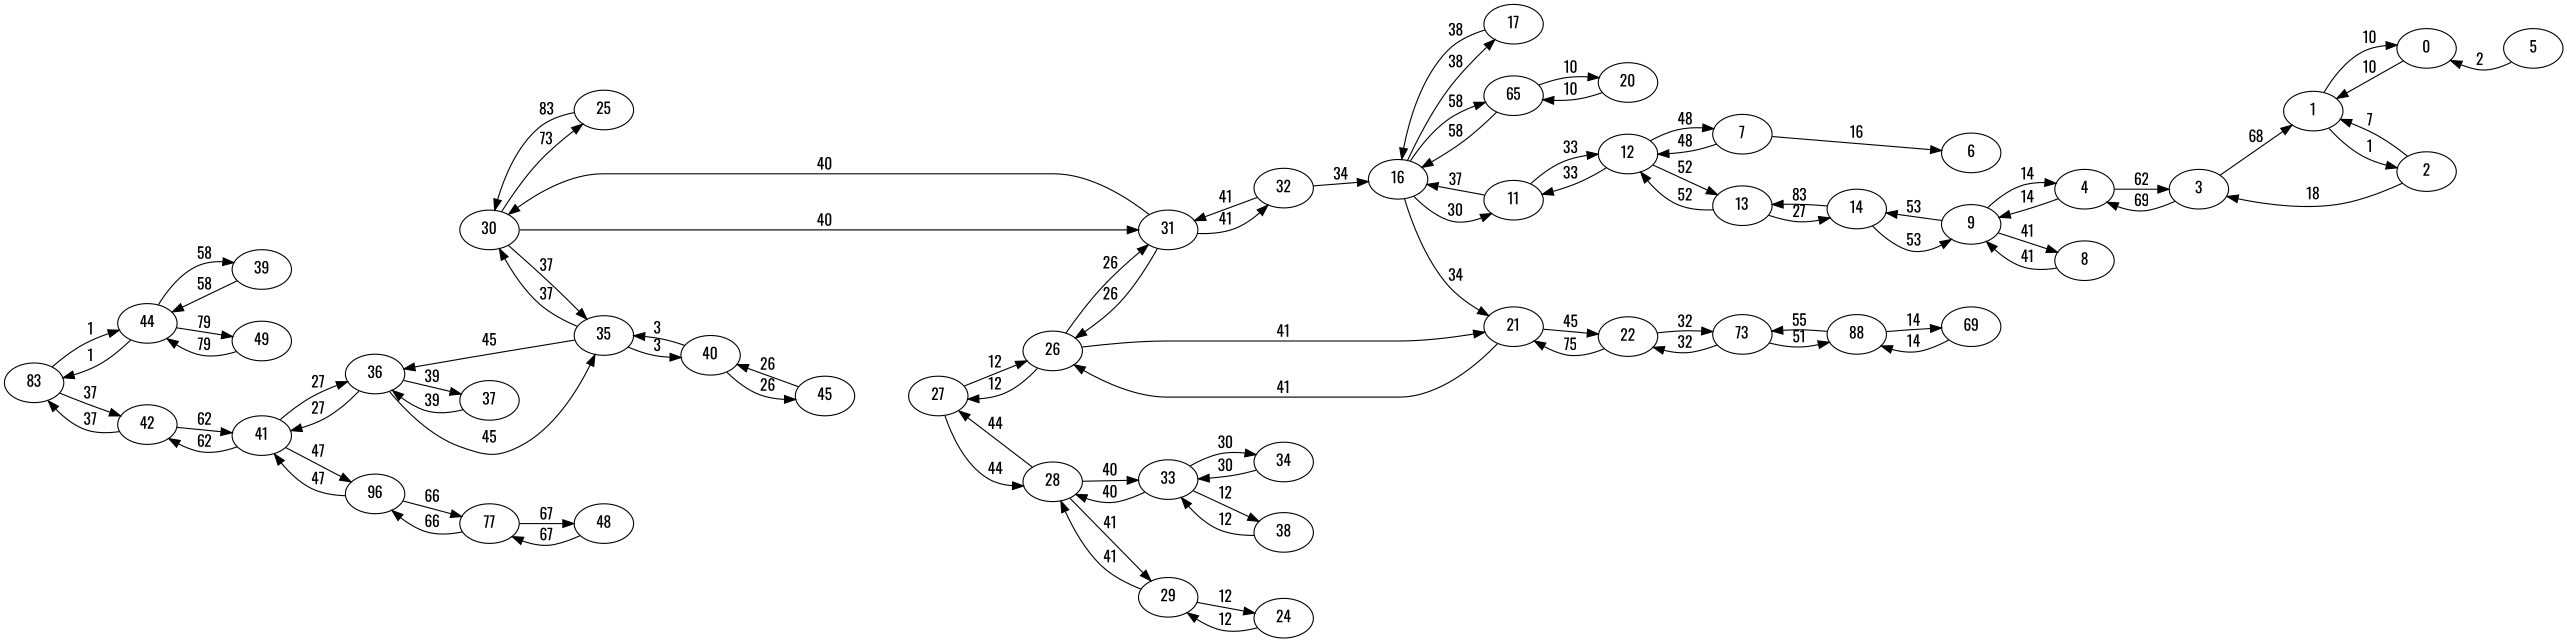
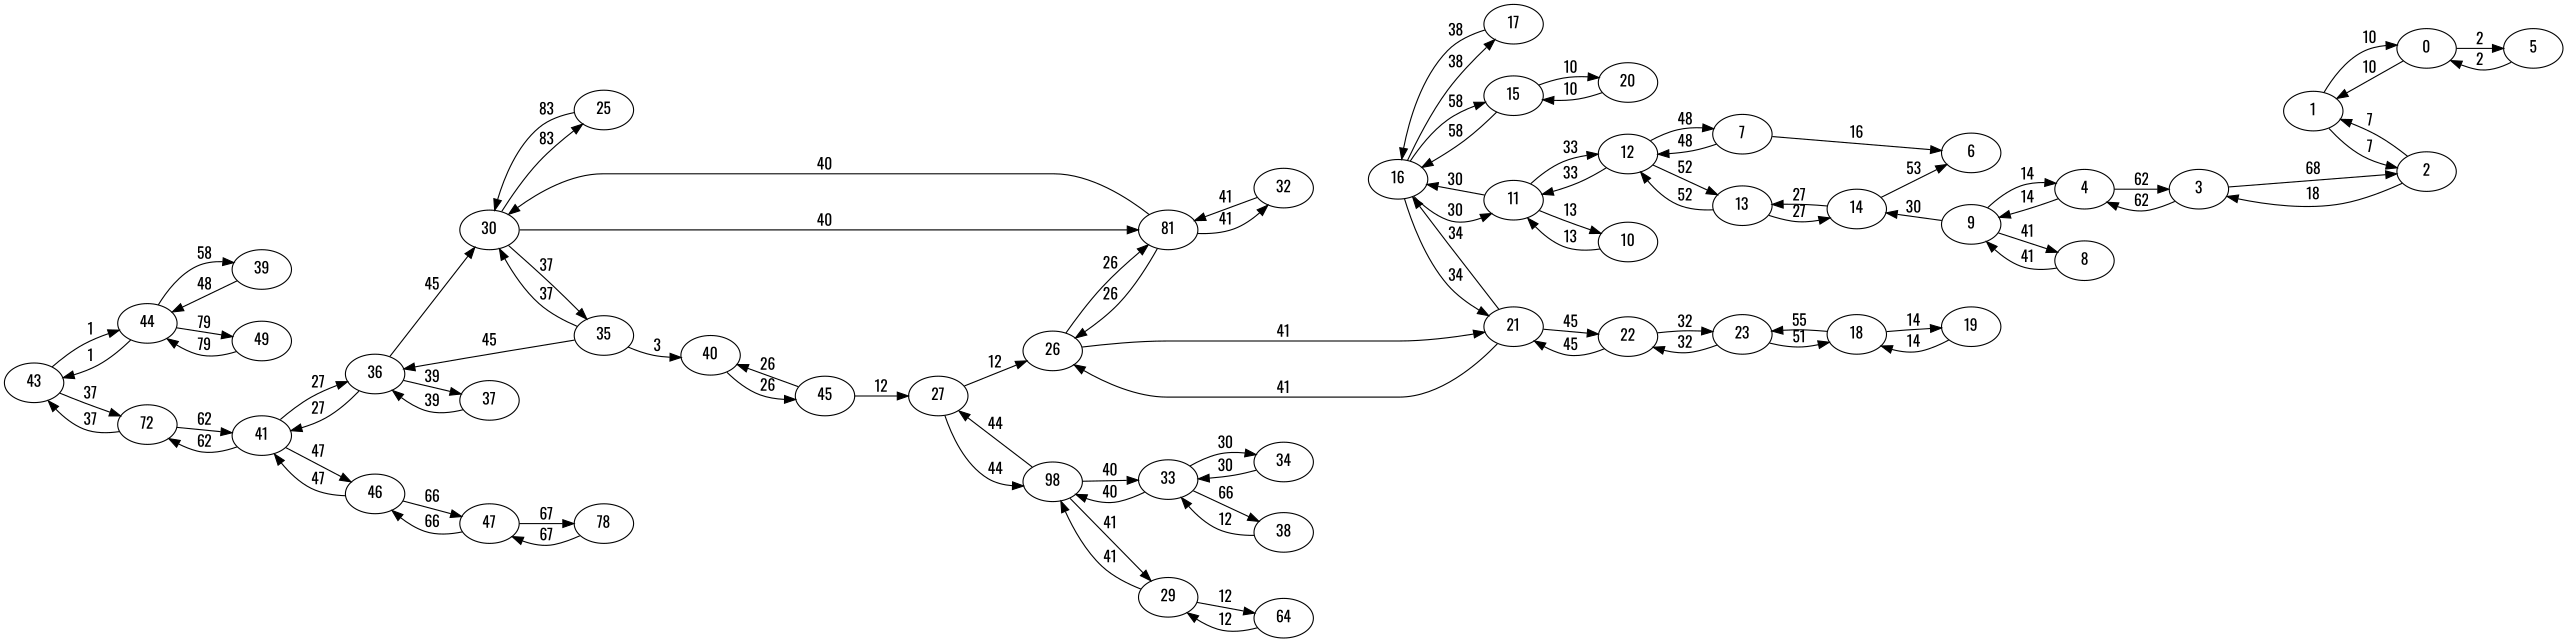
edge "0" -> "5": added, label "2"
node "65": label "65" -> "15"
edge "30" -> "25": label "73" -> "83"
edge "1" -> "2": label "1" -> "7"
edge "3" -> "1": now "3" -> "2"
edge "11" -> "16": label "37" -> "30"
edge "32" -> "16": now "21" -> "16"
edge "14" -> "13": label "83" -> "27"
edge "3" -> "4": label "69" -> "62"
edge "9" -> "14": label "53" -> "30"
node "31": label "31" -> "81"
node "10": added
edge "14" -> "9": now "14" -> "6"
edge "39" -> "44": label "58" -> "48"
node "69": label "69" -> "19"
node "73": label "73" -> "23"
node "88": label "88" -> "18"
edge "40" -> "35": removed, label "3"
edge "22" -> "21": label "75" -> "45"
node "83": label "83" -> "43"
edge "26" -> "27": now "45" -> "27"
node "42": label "42" -> "72"
edge "36" -> "35": now "36" -> "30"
node "28": label "28" -> "98"
node "96": label "96" -> "46"
edge "33" -> "38": label "12" -> "66"
node "77": label "77" -> "47"
node "48": label "48" -> "78"
node "24": label "24" -> "64"
